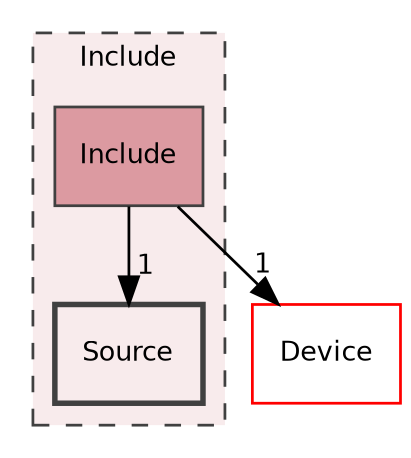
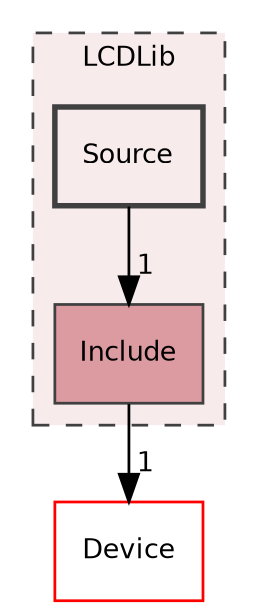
cluster "Include": label "Include" -> "LCDLib"
edge "Include" -> "Source": reversed
